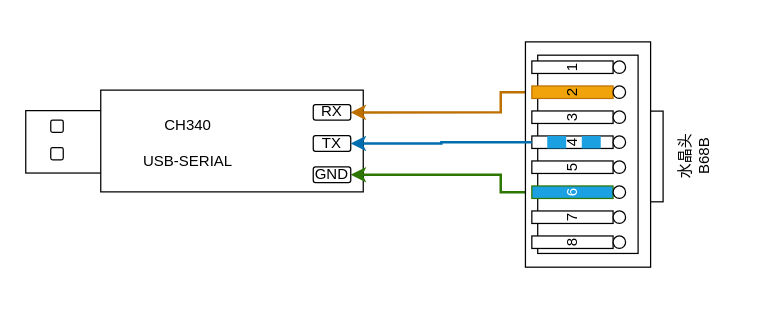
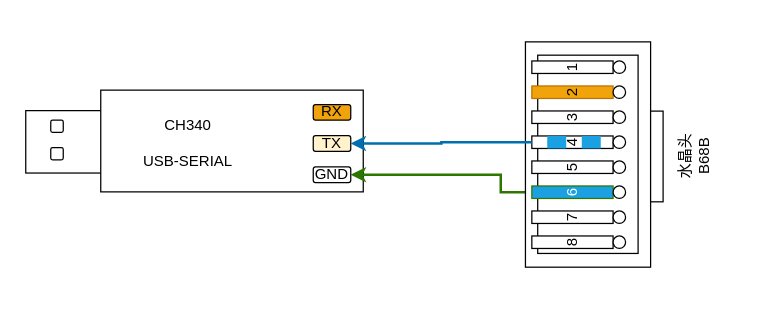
node "RX": fillcolor #ffffff -> #f0a30a
edge "2" -> "RX": removed
node "TX": fillcolor #ffffff -> #fff2cc
